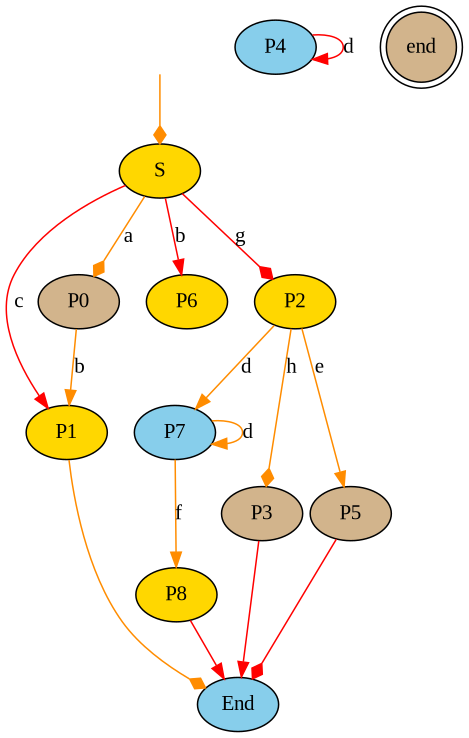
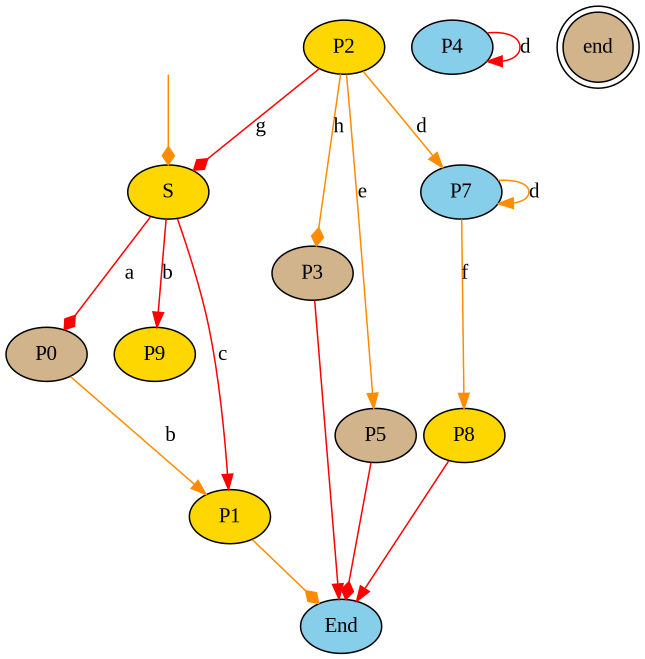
edge "S" -> "P0": color darkorange -> red
edge "S" -> "P2": reversed
node "P6": label "P6" -> "P9"
